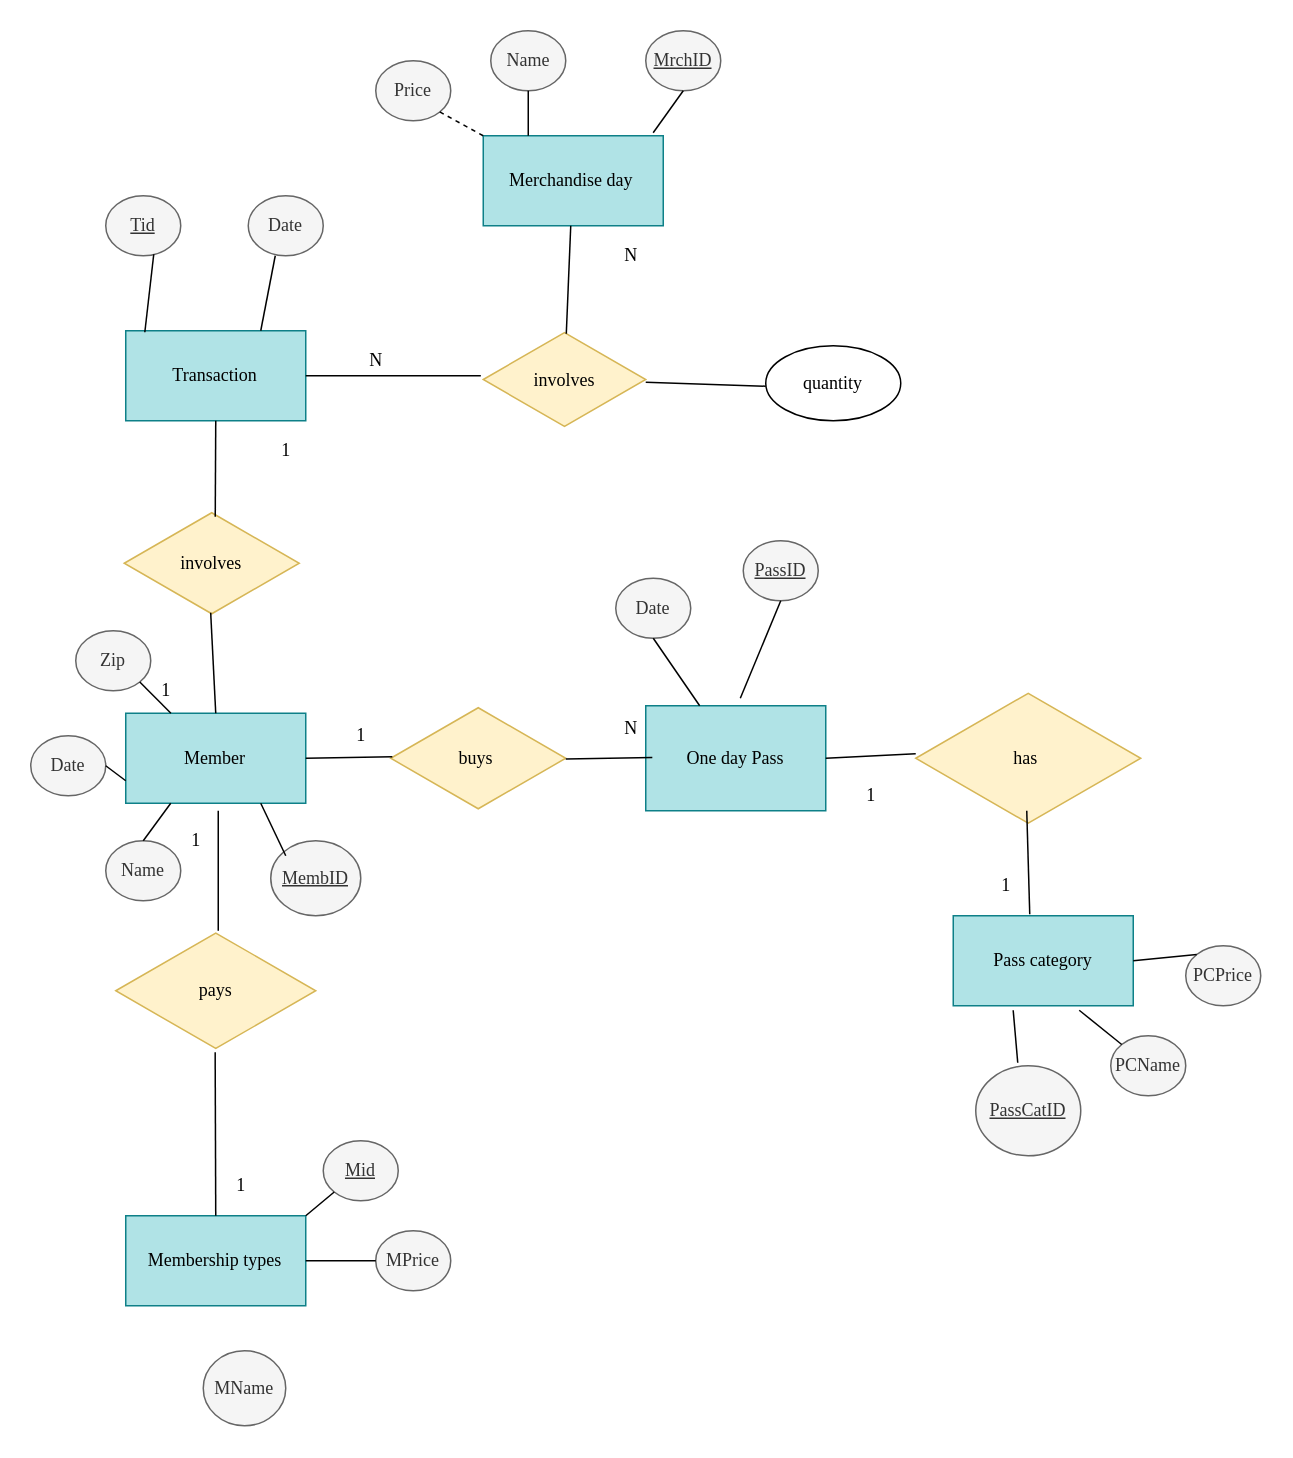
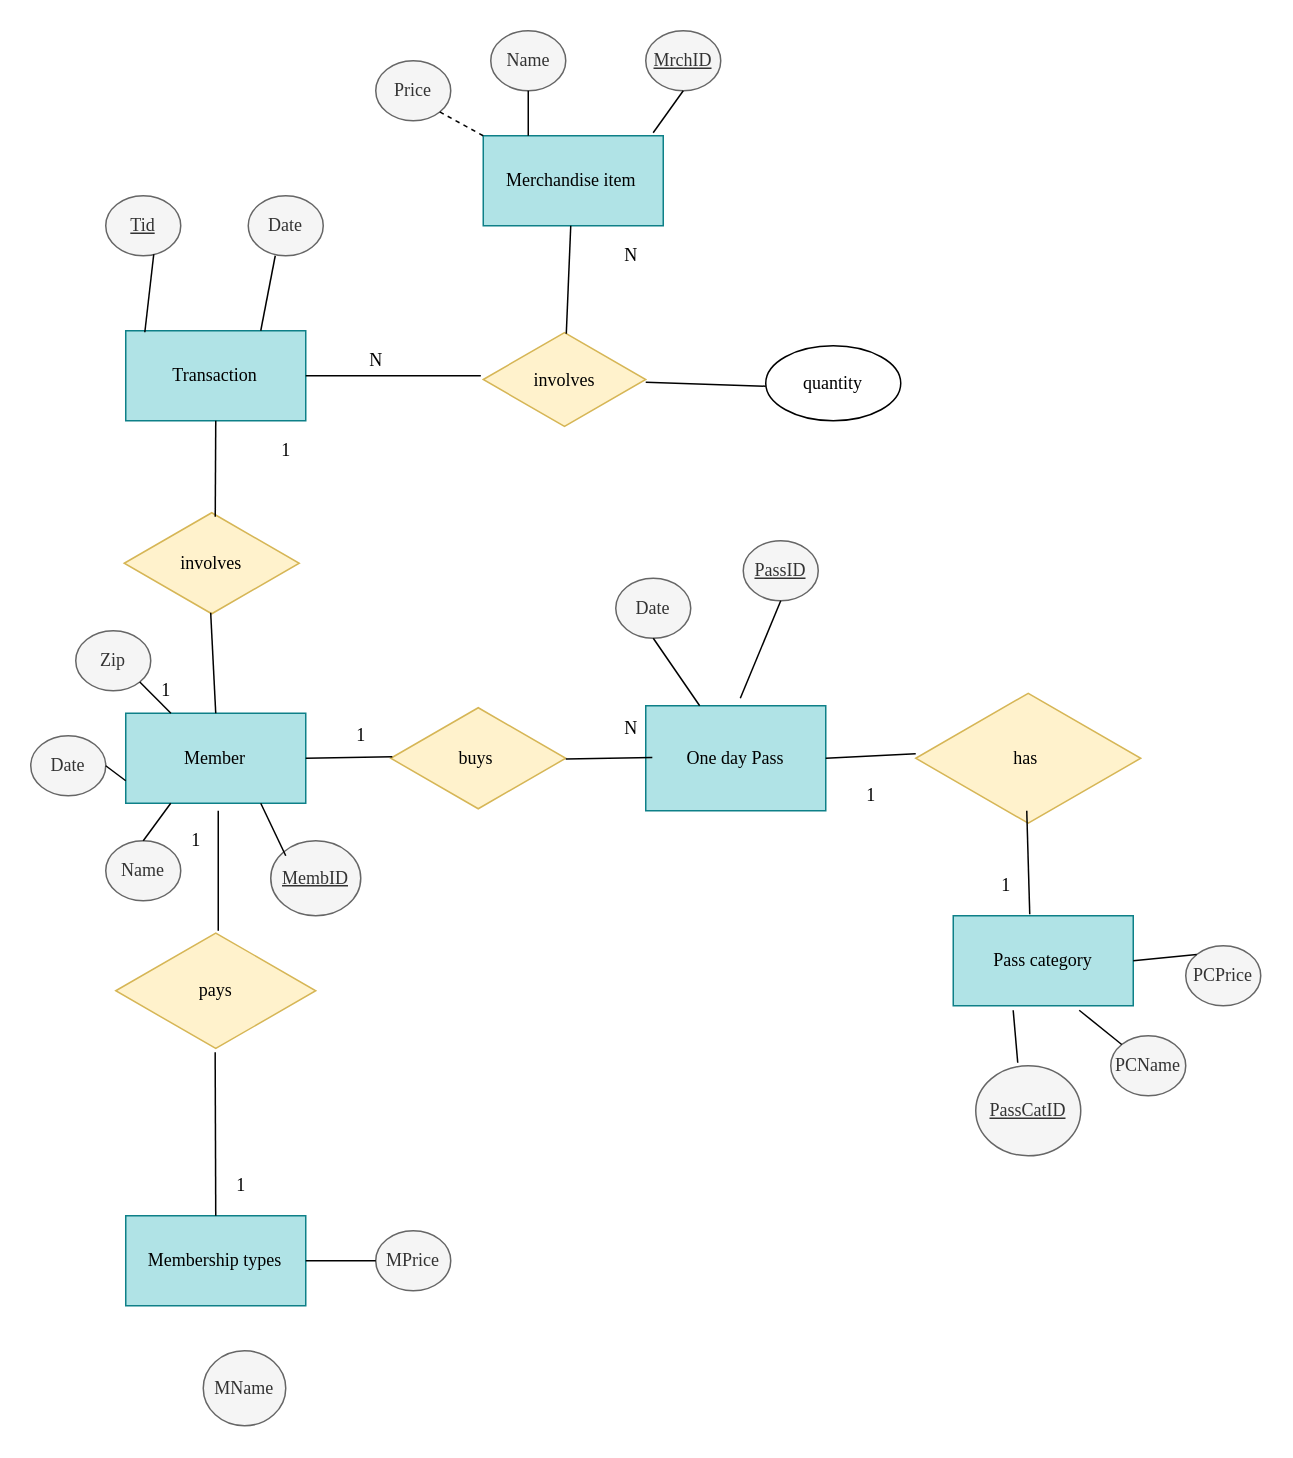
node "Merchandise day": label "Merchandise day" -> "Merchandise item"
node "Mid": removed
edge "Mid" -- "Membership types": removed
